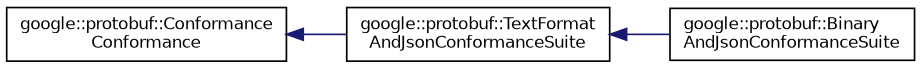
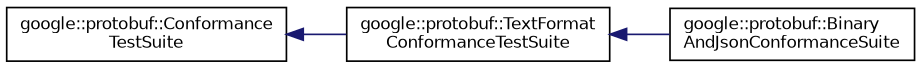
node "google::protobuf::Conformance Conformance": label "google::protobuf::Conformance Conformance" -> "google::protobuf::Conformance TestSuite"
node "google::protobuf::TextFormat AndJsonConformanceSuite": label "google::protobuf::TextFormat AndJsonConformanceSuite" -> "google::protobuf::TextFormat ConformanceTestSuite"
